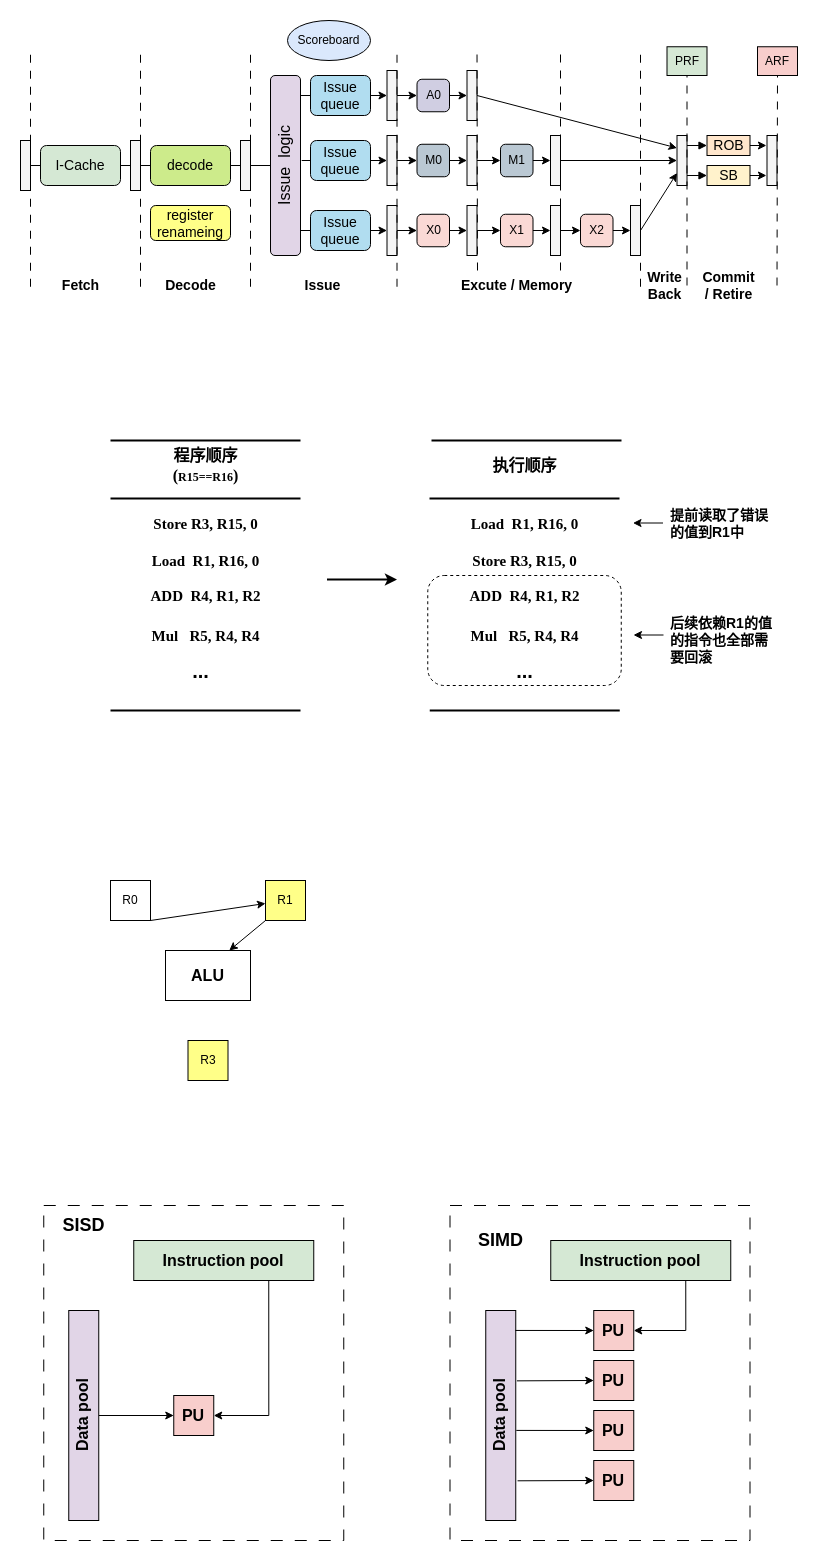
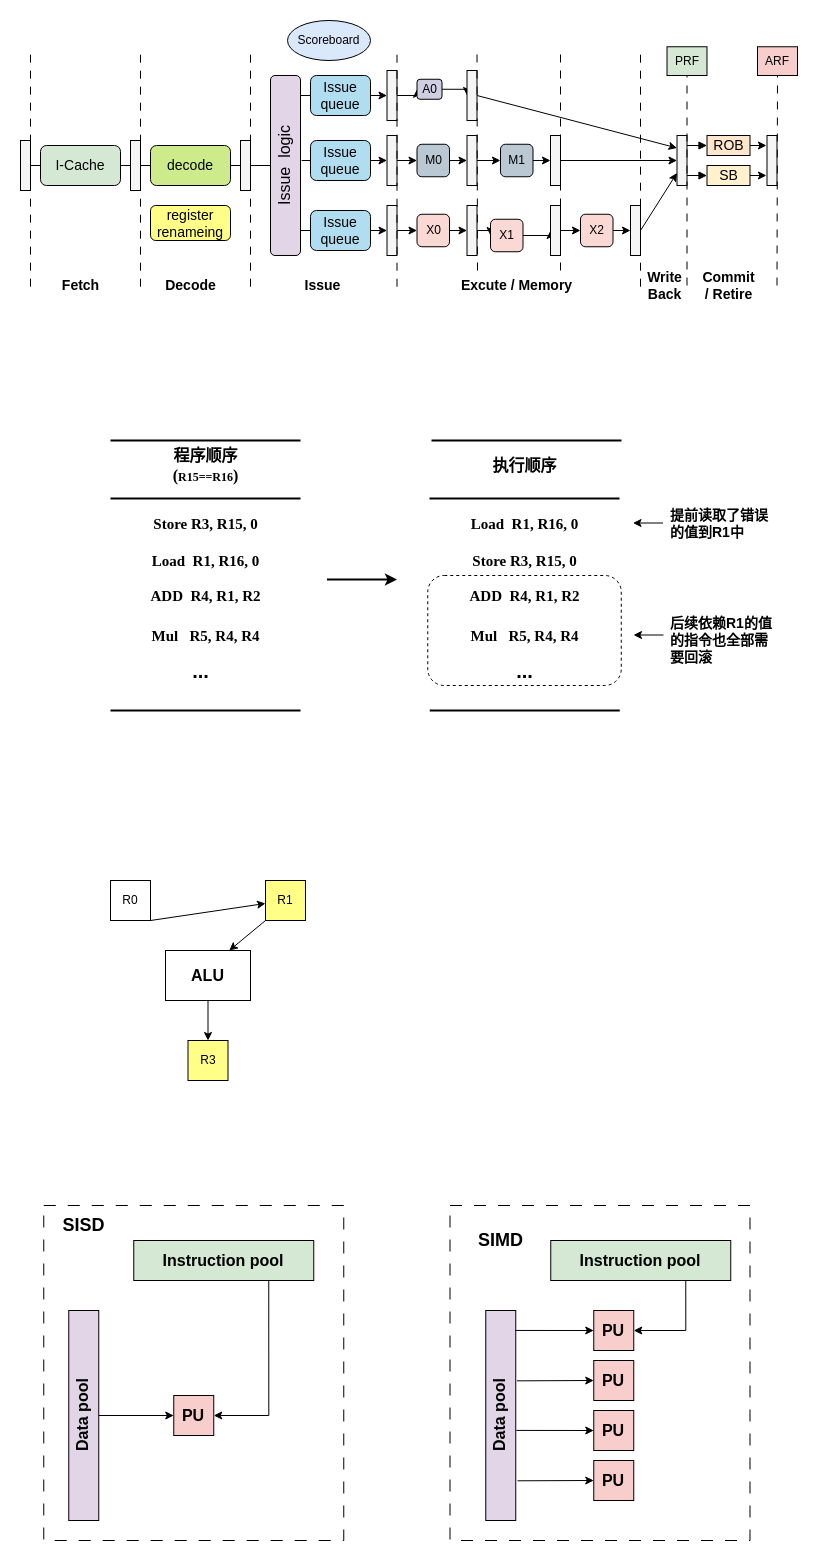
node "A0": size 33x33 -> 25x20
node "X1": moved (517, 231) -> (507, 236)
edge "ALU" -> "R3": added
